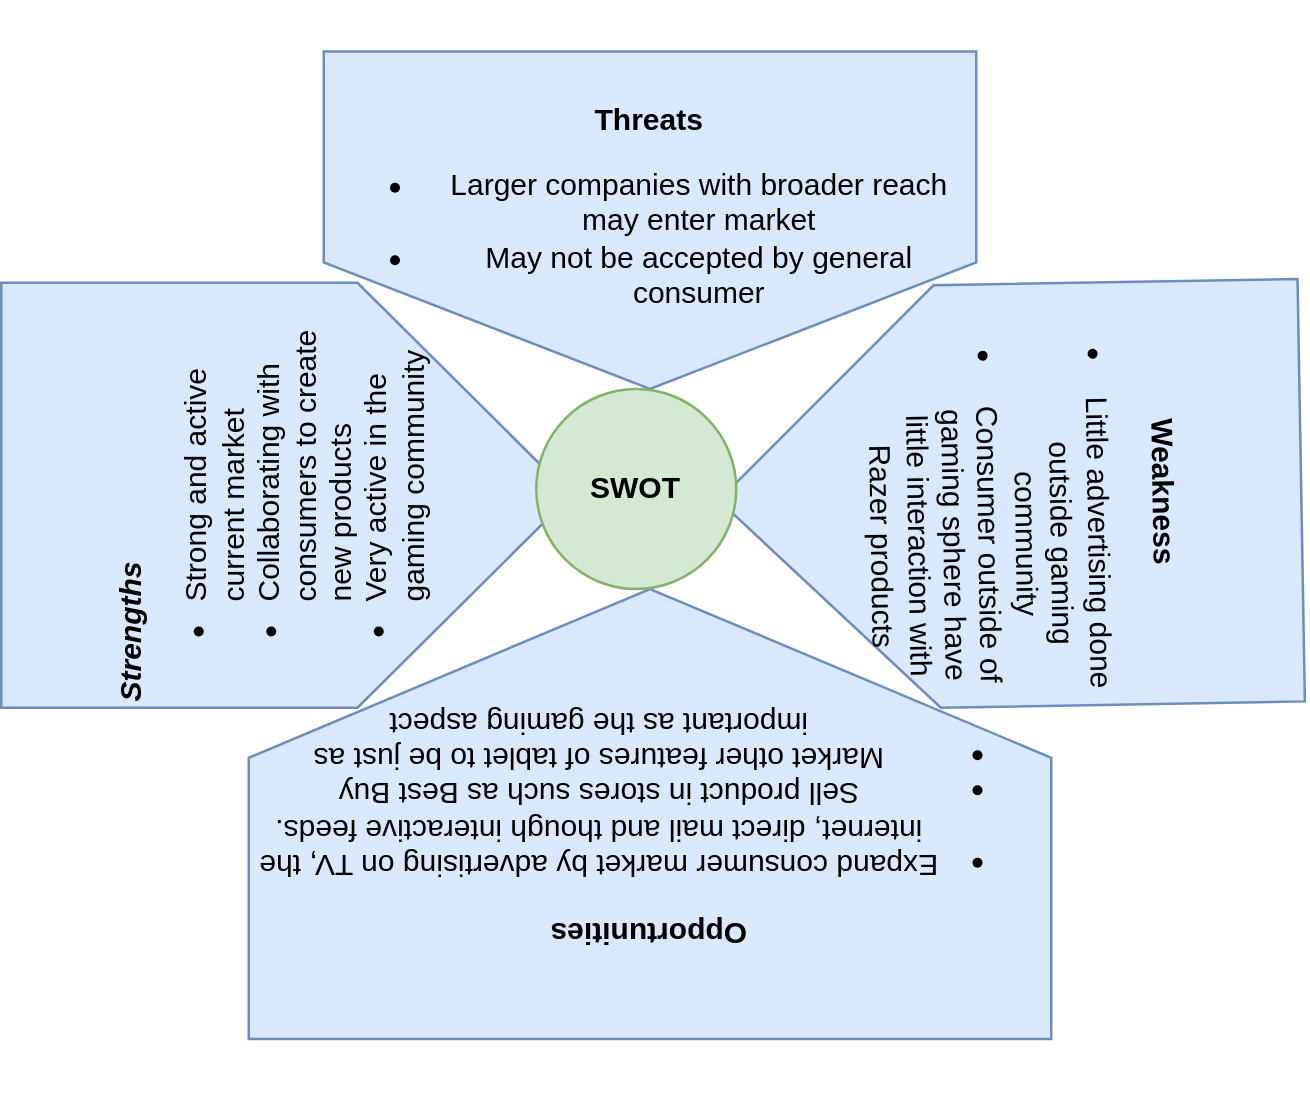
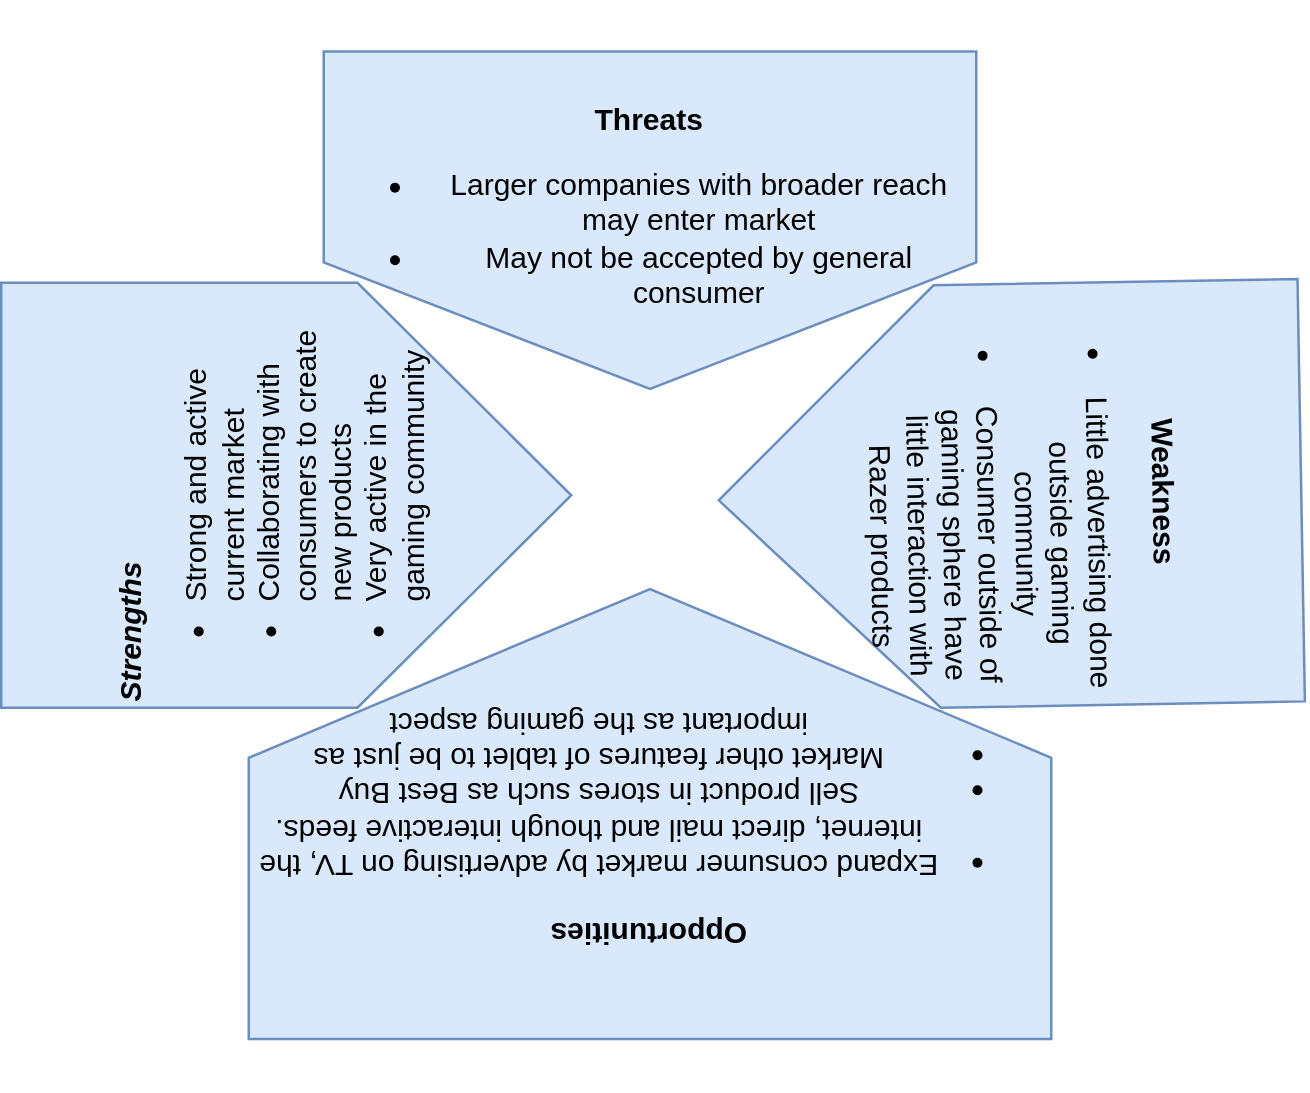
node "SWOT": removed
